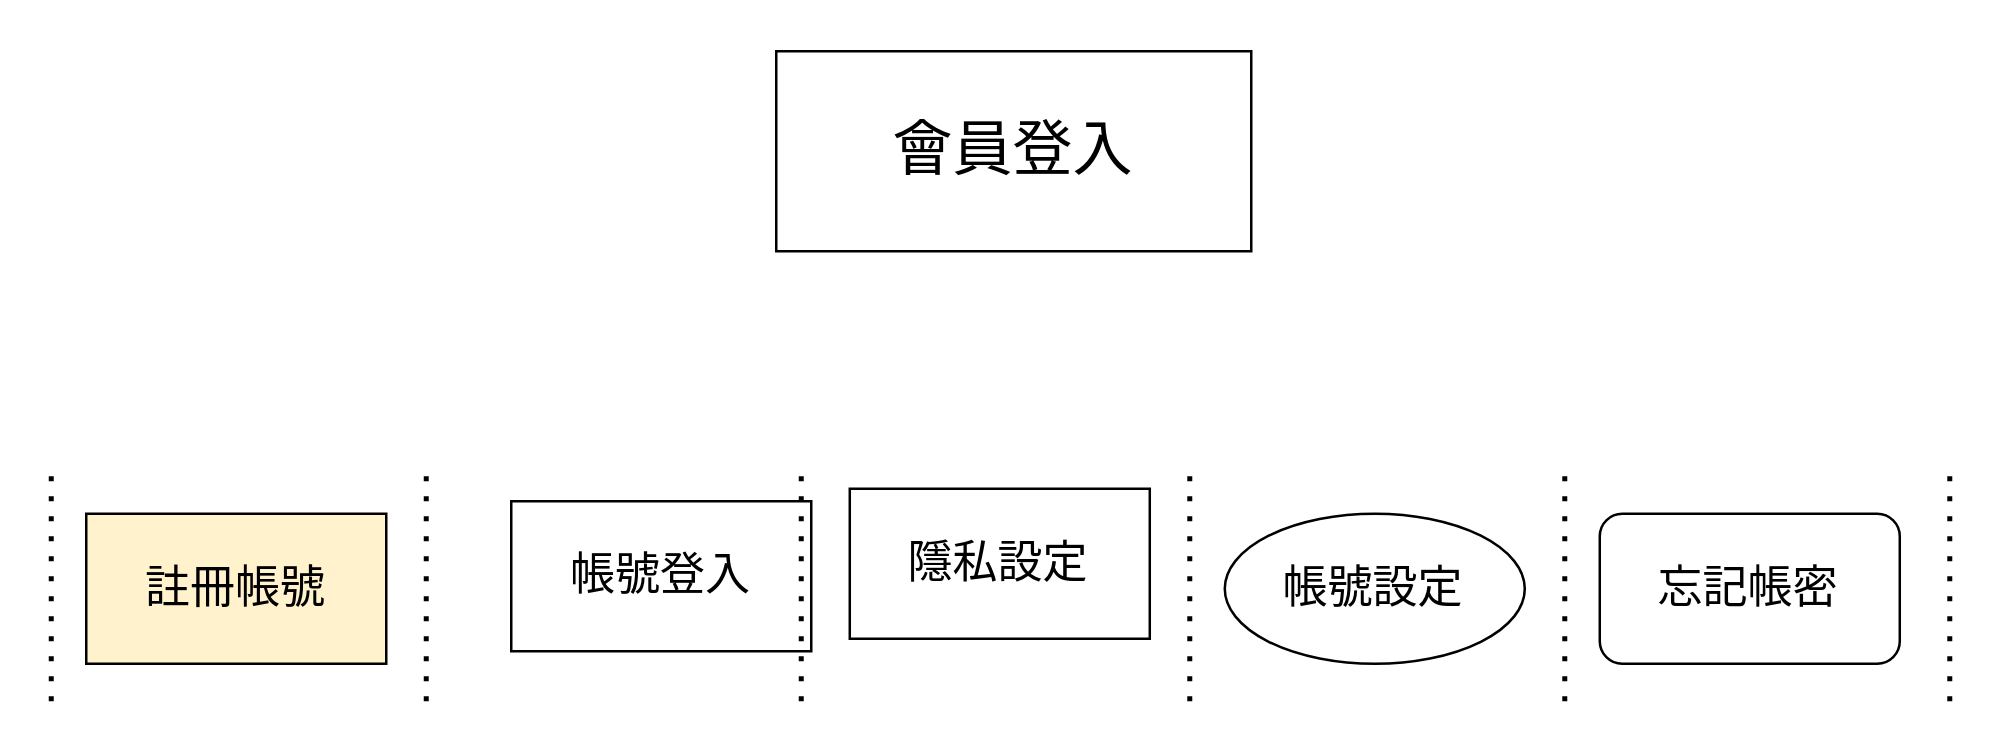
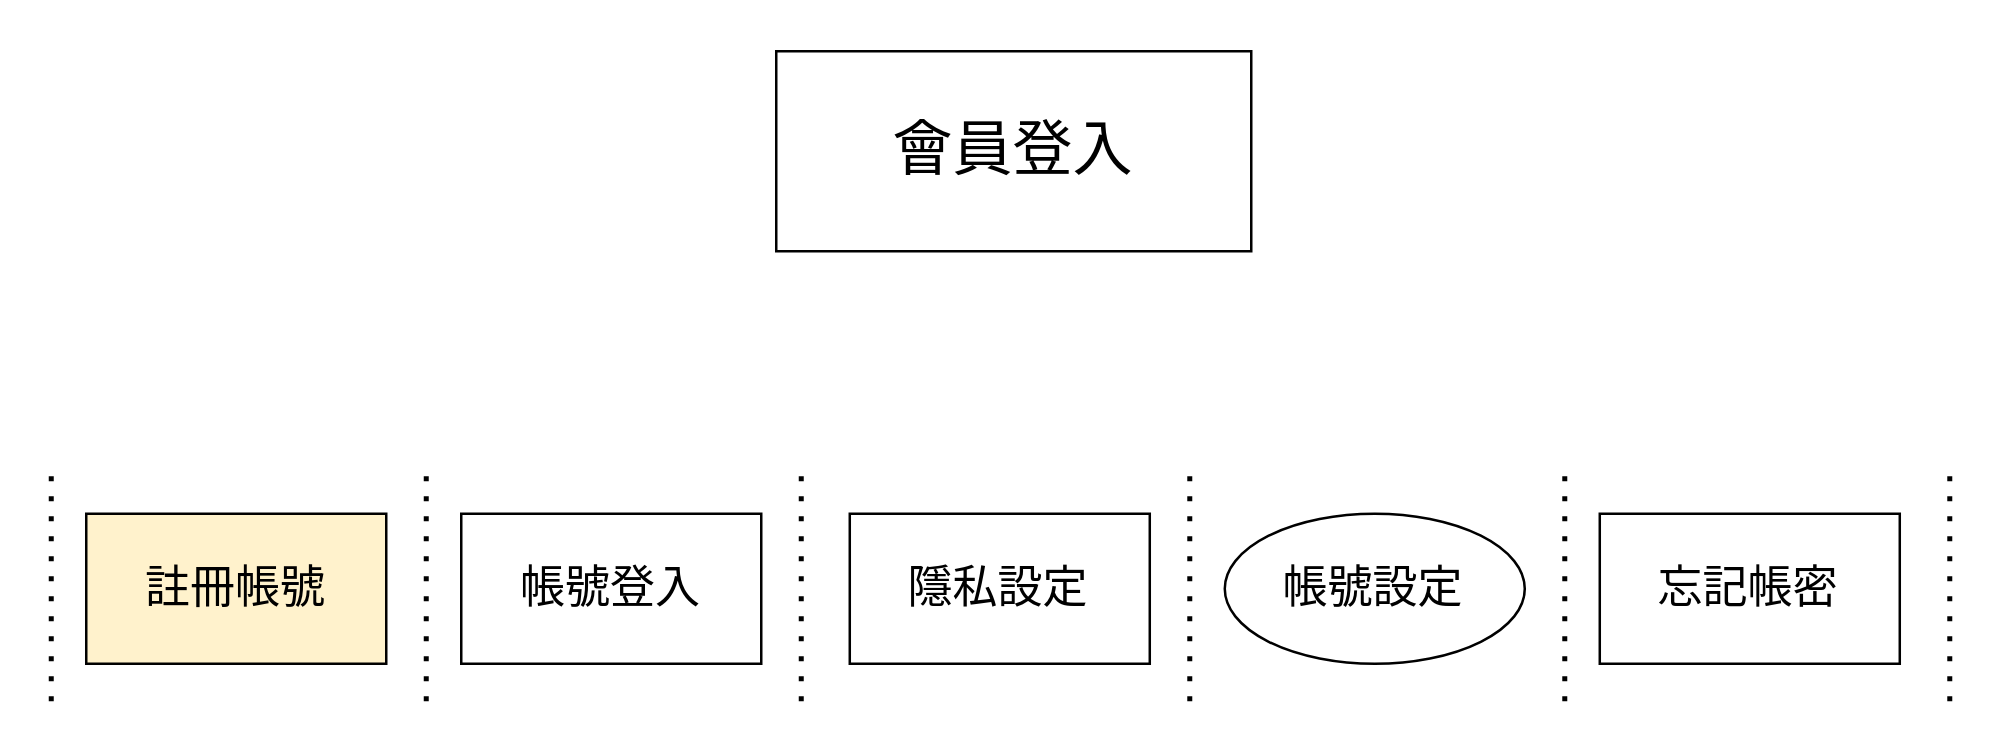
node "隱私設定": moved (1000, 564) -> (1000, 589)
node "帳號登入": moved (661, 576) -> (611, 589)
node "忘記帳密": shape rounded rectangle -> rectangle
